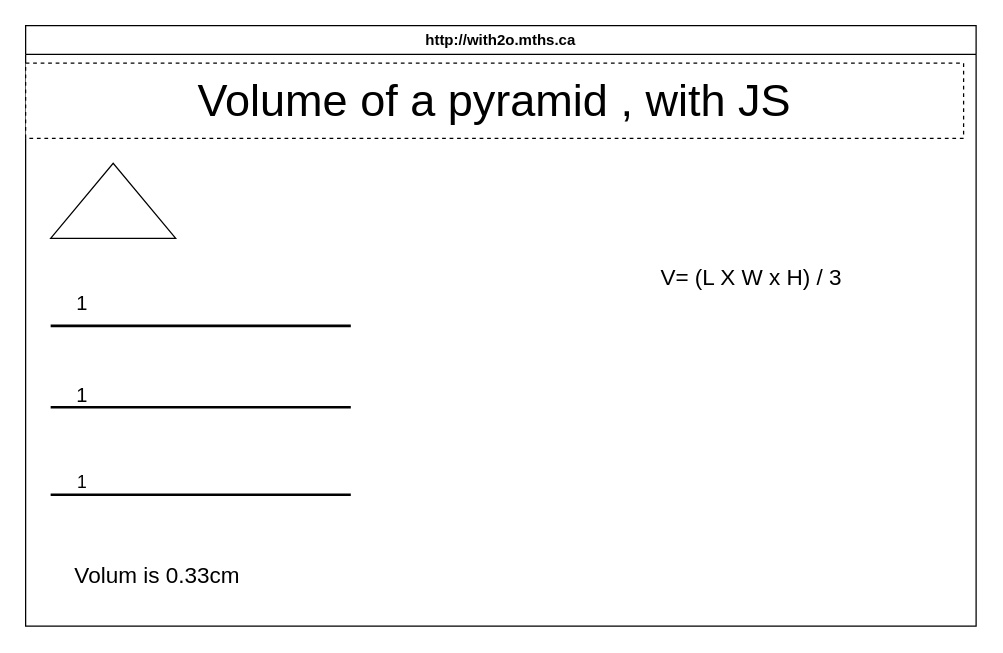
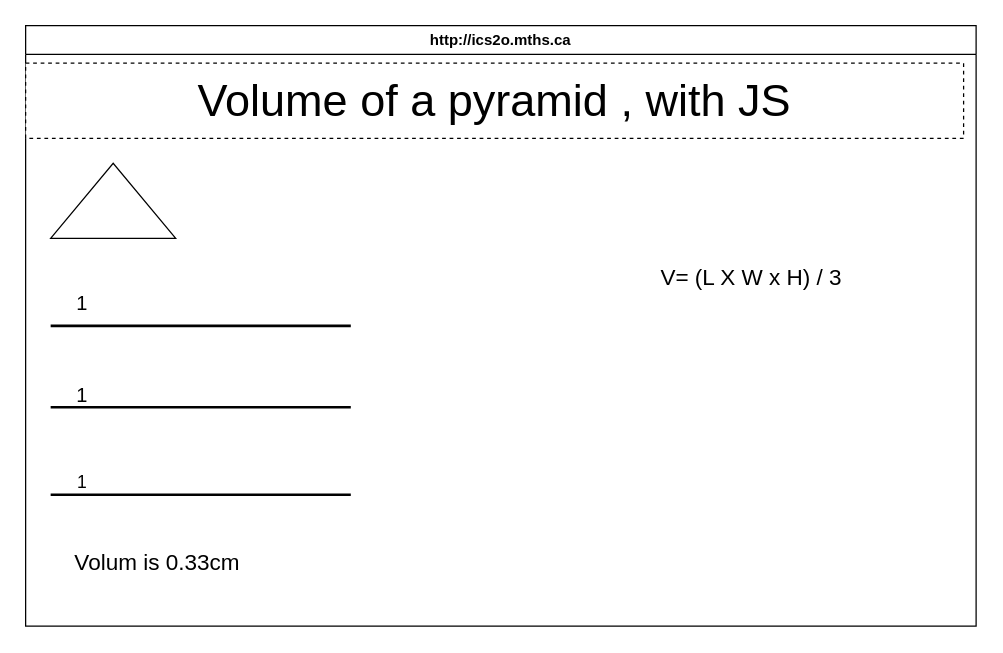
node "http://with2o.mths.ca": label "http://with2o.mths.ca" -> "http://ics2o.mths.ca"
node "Volum is 0.33cm": moved (157, 576) -> (157, 563)
